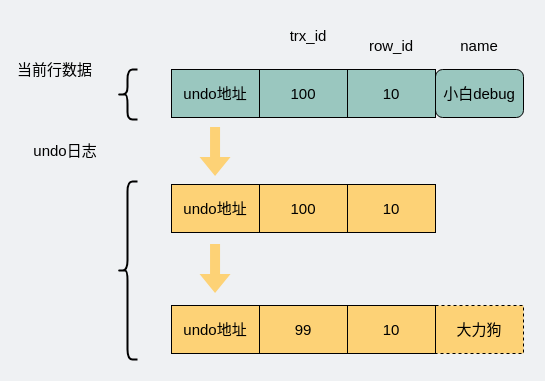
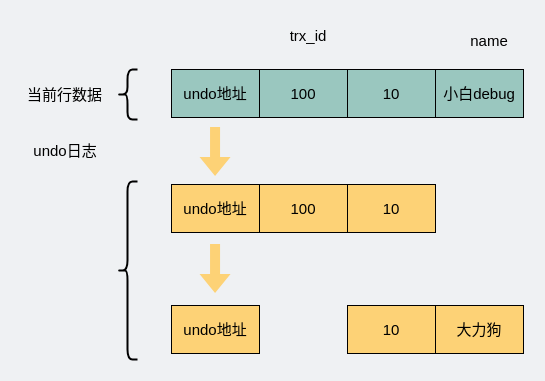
node "row_id": removed
node "name": moved (480, 46) -> (490, 41)
node "当前行数据": moved (55, 70) -> (65, 95)
node "小白debug": shape rounded rectangle -> rectangle
node "99": removed
node "大力狗": style dashed -> solid
